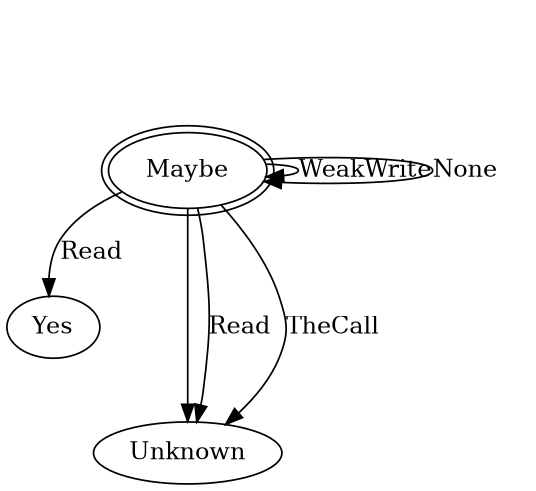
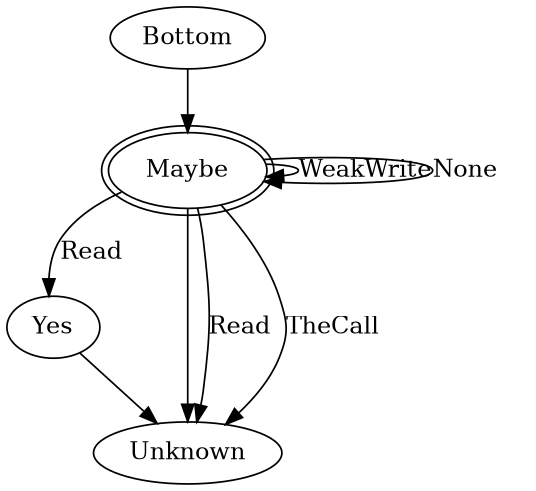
node "Bottom": added
edge "Yes" -> "Unknown": added
